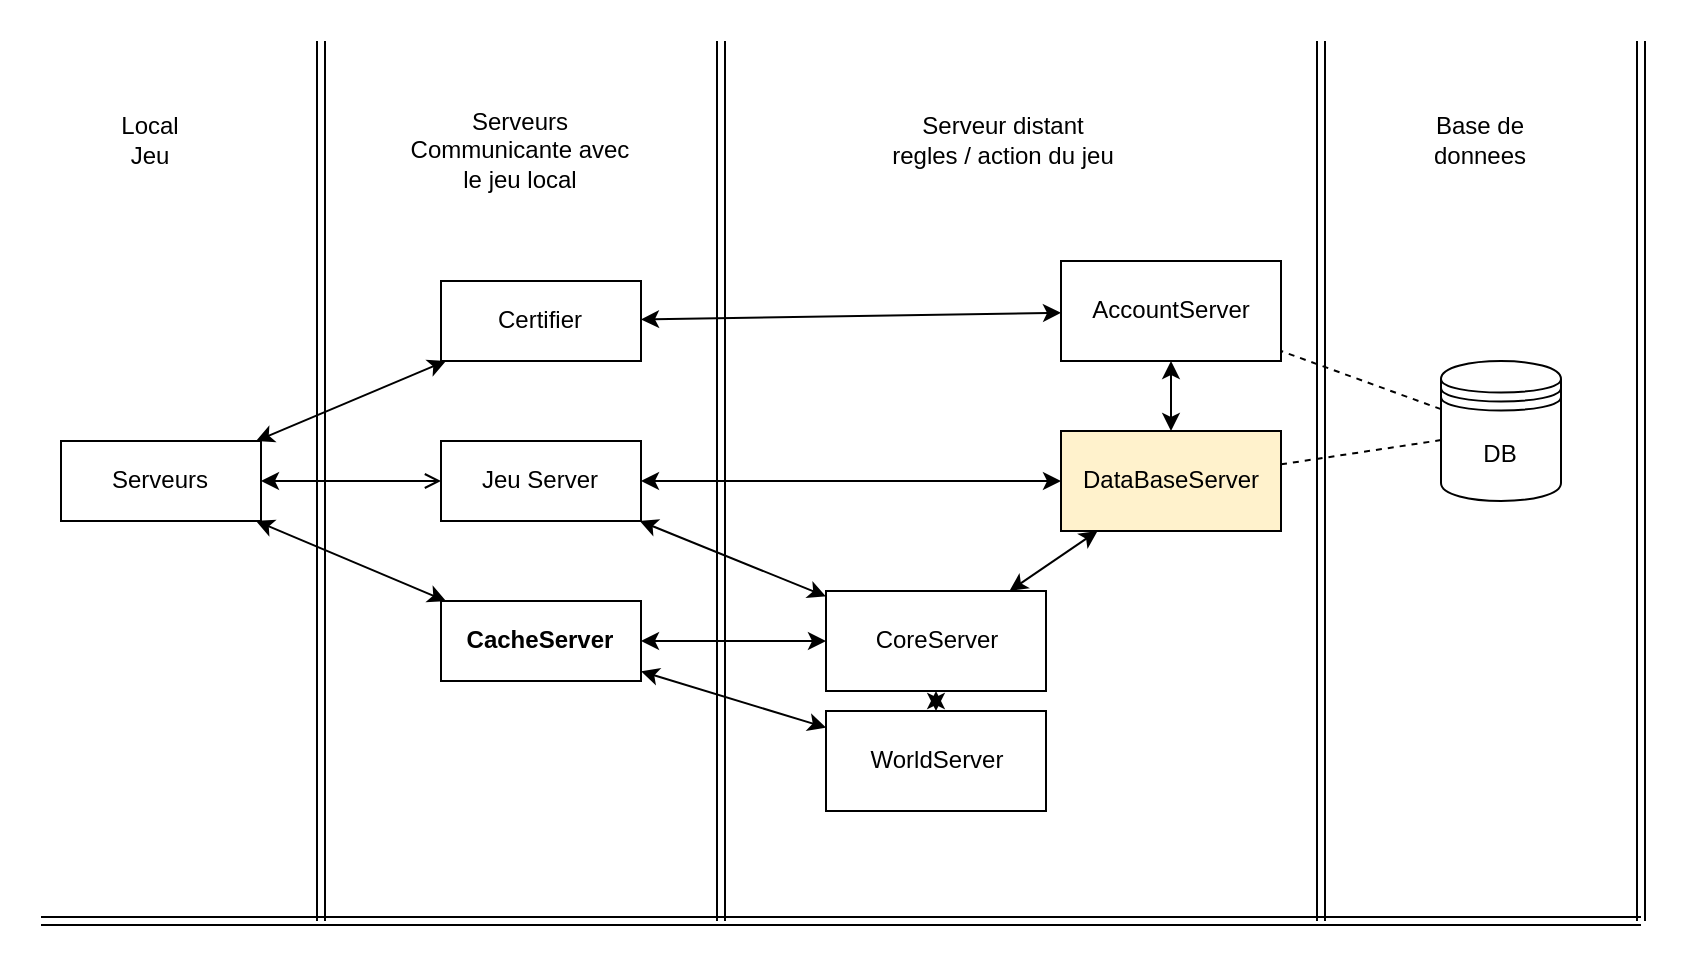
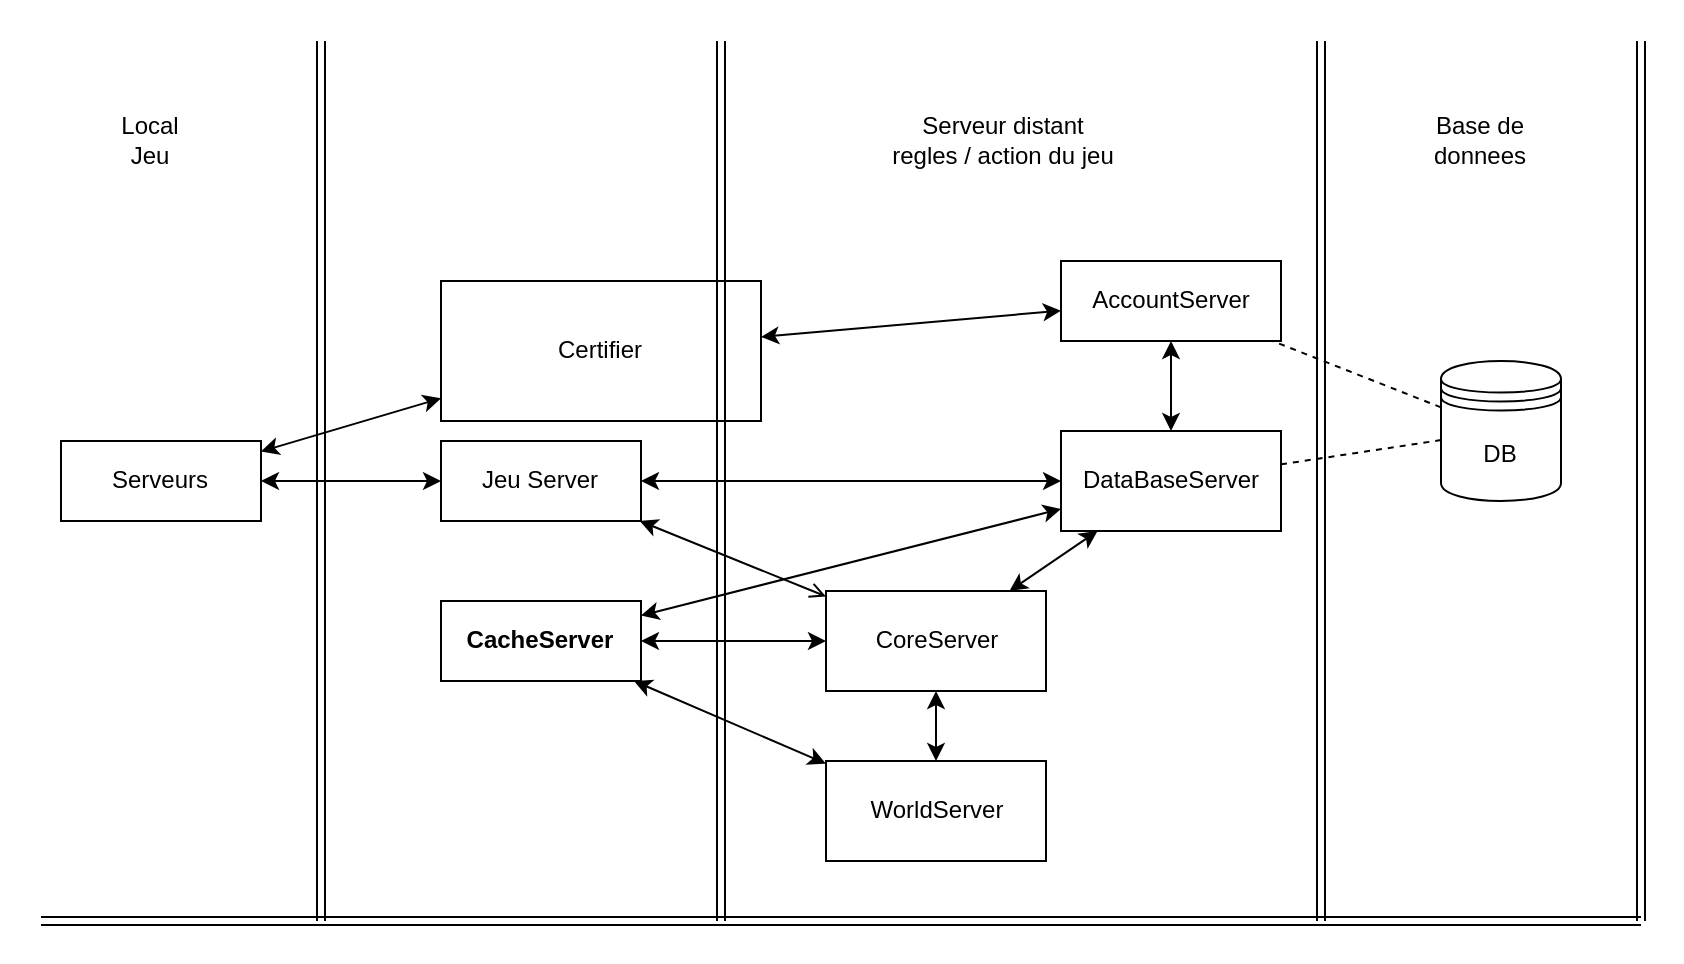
node "Serveurs Communicante avec le jeu local": removed
node "AccountServer": size 220x100 -> 220x80
node "Certifier": size 200x80 -> 320x140
edge "Serveurs" -- "Jeu Server": arrowhead open -> classic
node "DataBaseServer": fillcolor #fff2cc -> #ffffff
edge "Serveurs" -- "CacheServer": now "DataBaseServer" -- "CacheServer"
edge "Jeu Server" -- "CoreServer": arrowhead classic -> open
node "WorldServer": moved (936, 761) -> (936, 811)
